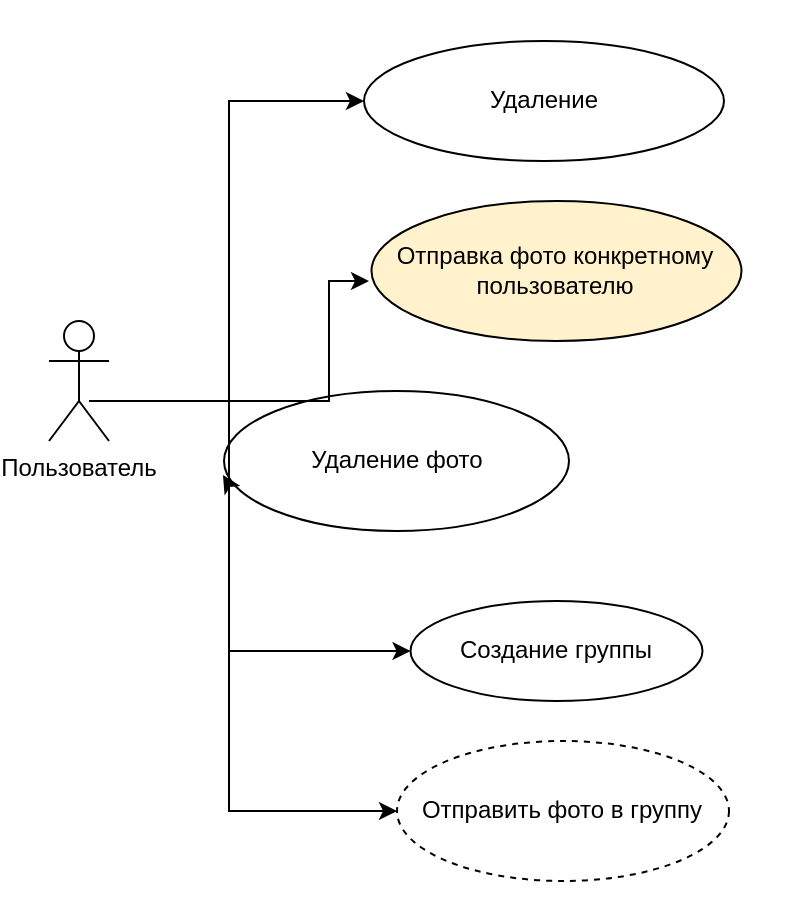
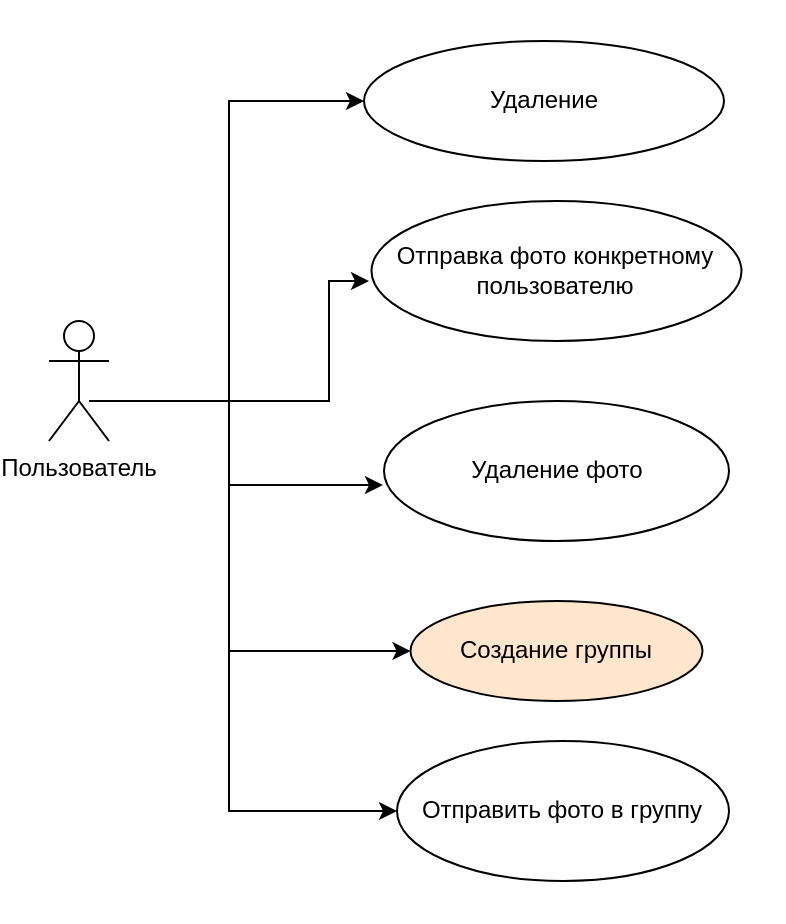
node "Отправка фото конкретному пользователю": fillcolor #fff2cc -> #ffffff
node "Удаление фото": moved (397, 461) -> (557, 471)
node "Создание группы": fillcolor #ffffff -> #ffe6cc
node "Отправить фото в группу": style dashed -> solid
